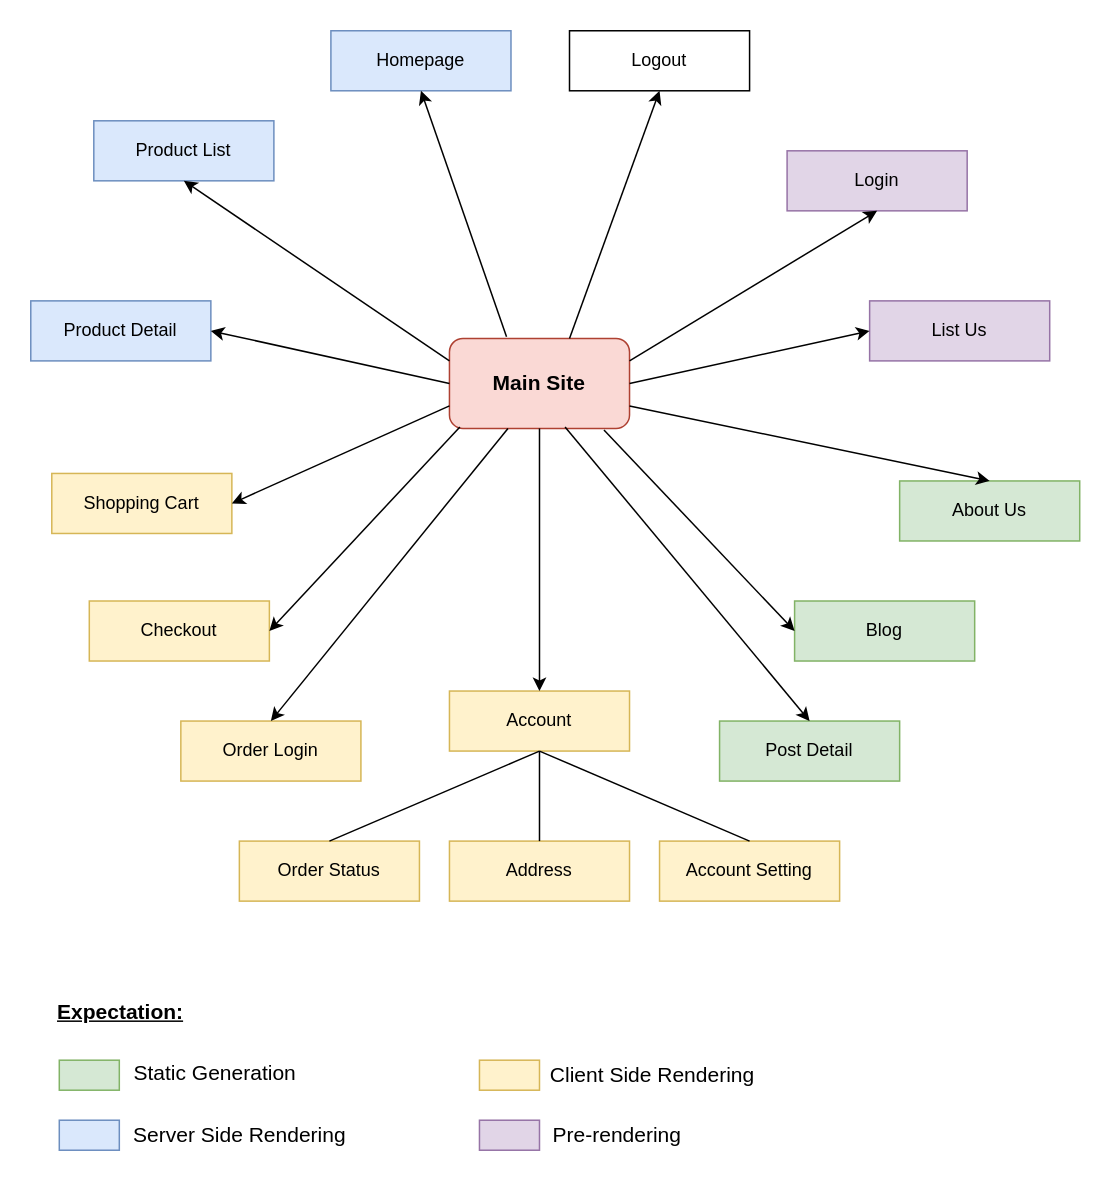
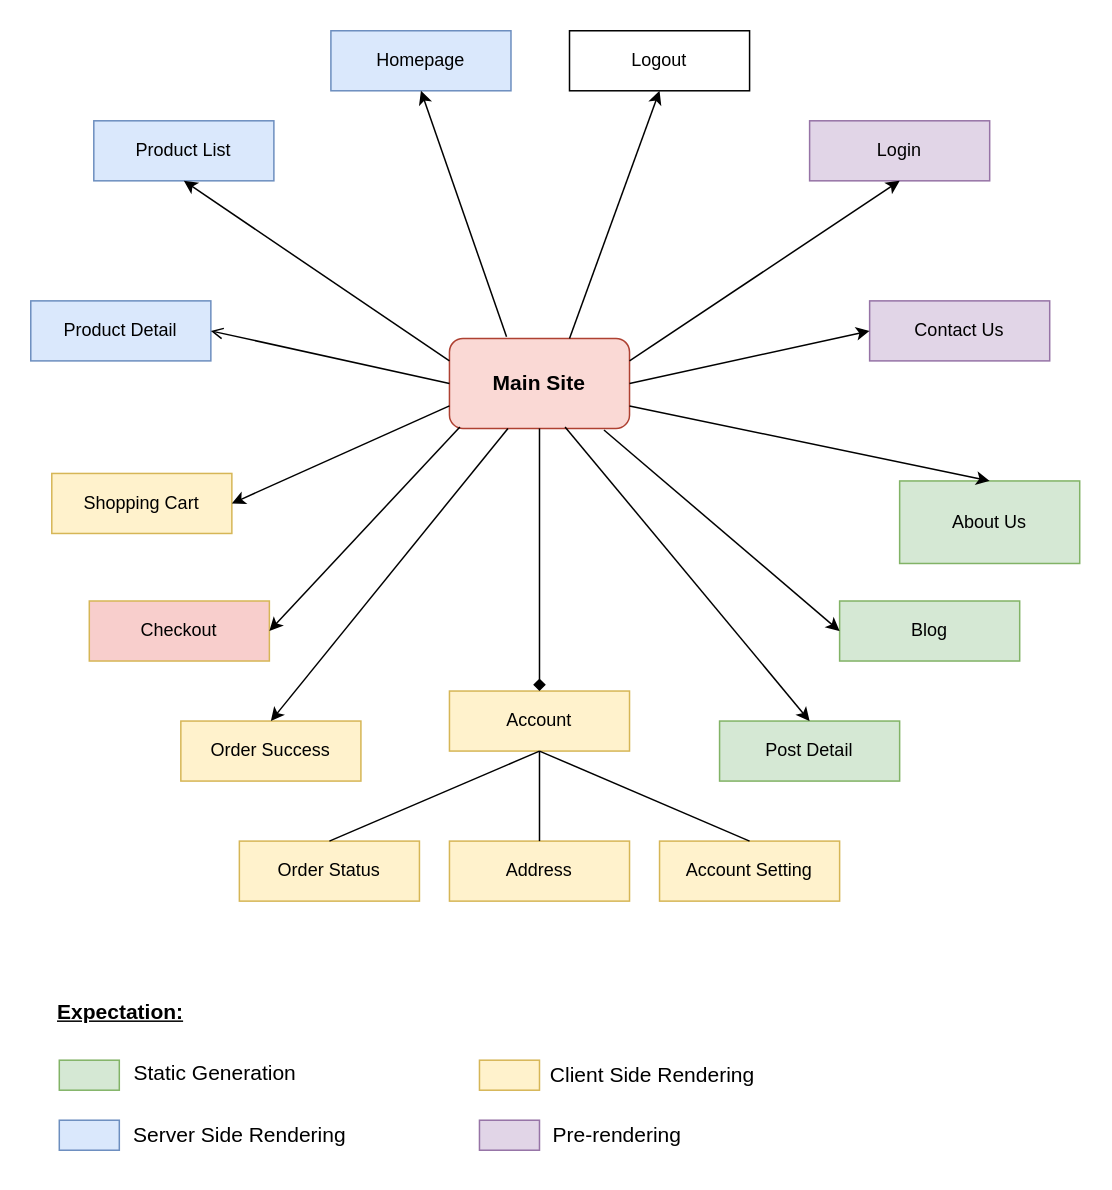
node "Login": moved (877, 181) -> (899, 151)
node "List Us": label "List Us" -> "Contact Us"
edge "Main Site" -> "Product Detail": arrowhead classic -> open
node "About Us": size 180x60 -> 180x83
node "Checkout": fillcolor #fff2cc -> #f8cecc
node "Blog": moved (884, 631) -> (929, 631)
edge "Main Site" -> "Account": arrowhead classic -> diamond
node "Order Login": label "Order Login" -> "Order Success"
